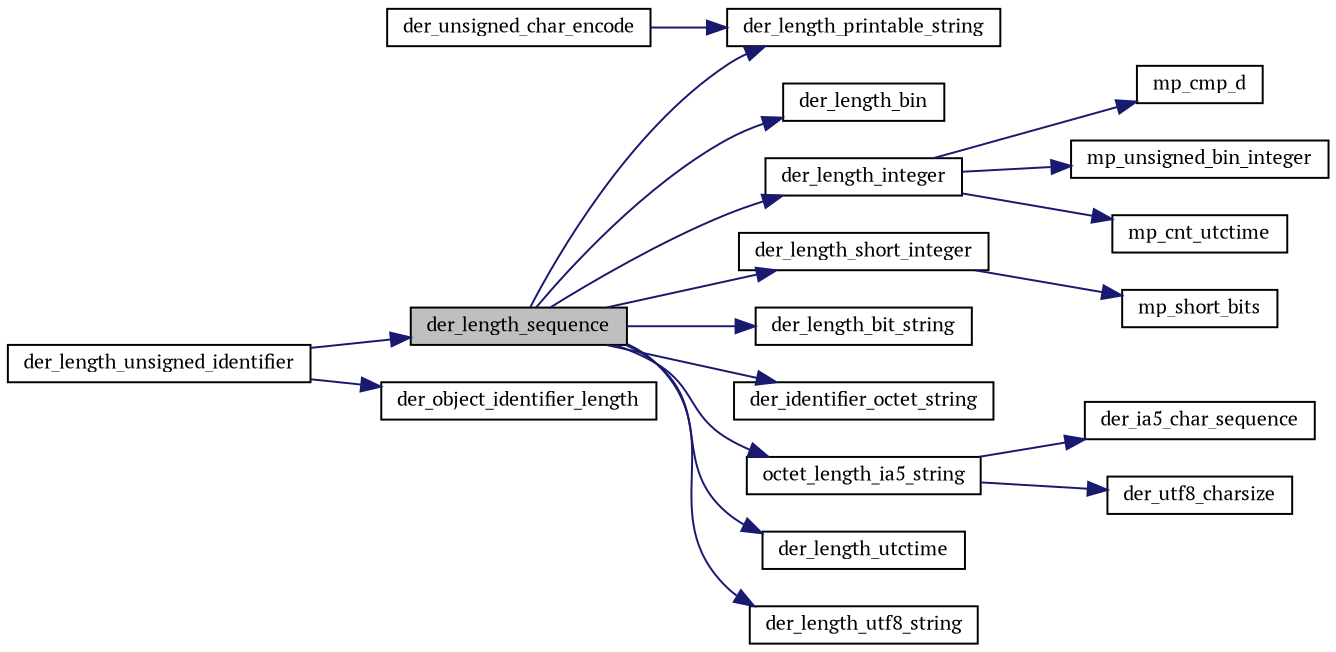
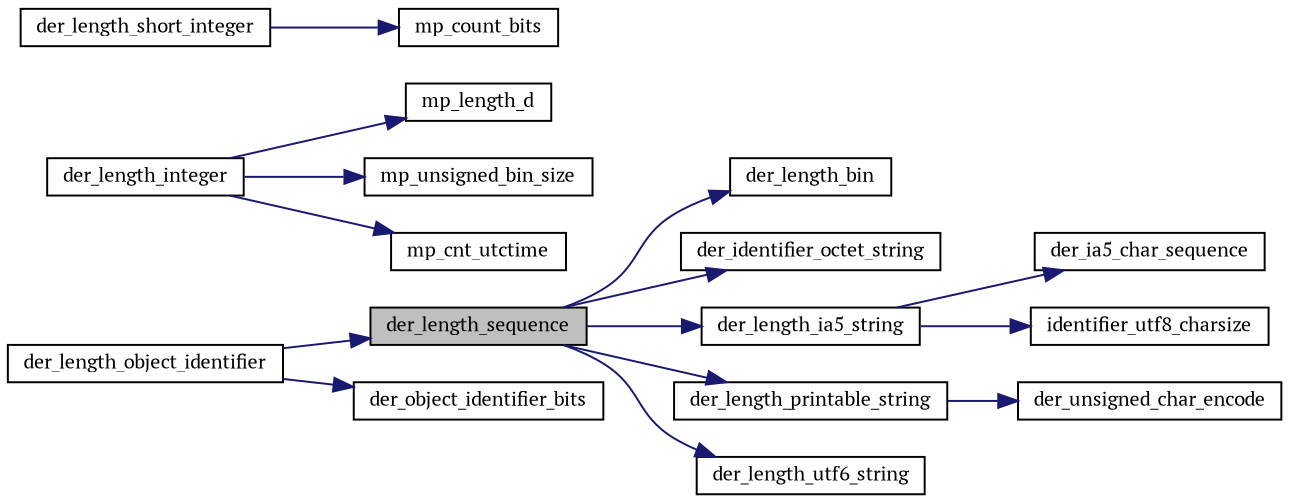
edge "der_unsigned_char_encode" -> "der_length_printable_string": reversed
node "mp_cmp_d": label "mp_cmp_d" -> "mp_length_d"
node "mp_unsigned_bin_integer": label "mp_unsigned_bin_integer" -> "mp_unsigned_bin_size"
edge "der_length_sequence" -> "der_length_integer": removed
edge "der_length_sequence" -> "der_length_short_integer": removed
node "mp_short_bits": label "mp_short_bits" -> "mp_count_bits"
node "der_length_bit_string": removed
node "der_length_unsigned_identifier": label "der_length_unsigned_identifier" -> "der_length_object_identifier"
node "der_object_identifier_length": label "der_object_identifier_length" -> "der_object_identifier_bits"
node "octet_length_ia5_string": label "octet_length_ia5_string" -> "der_length_ia5_string"
node "der_utf8_charsize": label "der_utf8_charsize" -> "identifier_utf8_charsize"
node "der_length_utctime": removed
node "der_length_utf8_string": label "der_length_utf8_string" -> "der_length_utf6_string"
